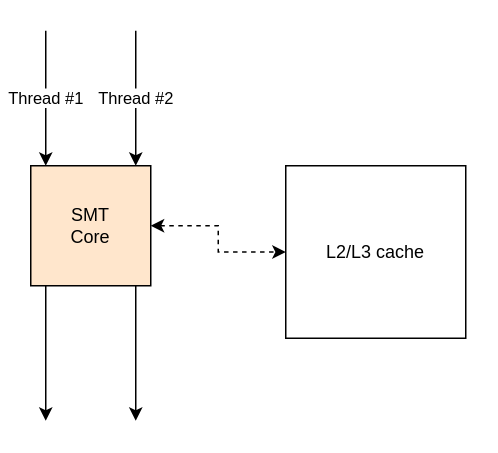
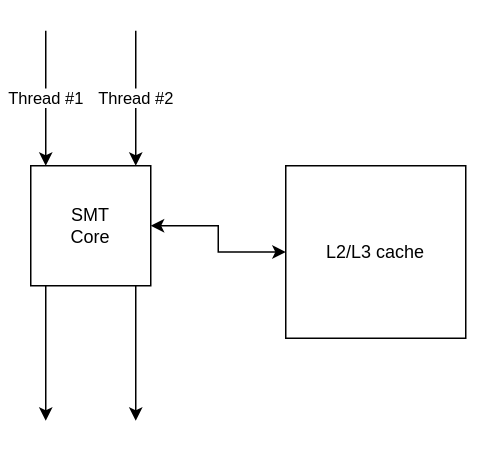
node "SMT Core": fillcolor #ffe6cc -> #ffffff
edge "SMT Core" -- "L2/L3 cache": style dashed -> solid
